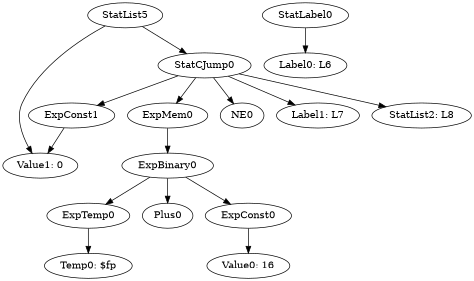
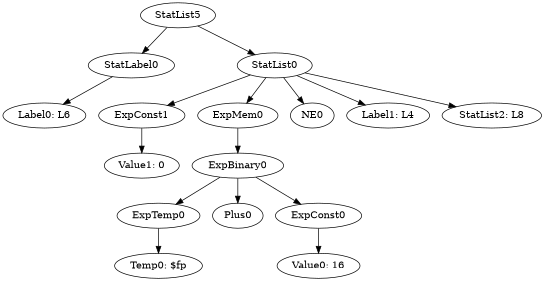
node "StatCJump0": label "StatCJump0" -> "StatList0"
edge "StatList5" -> "Value1: 0": now "StatList5" -> "StatLabel0"
node "Label1: L7": label "Label1: L7" -> "Label1: L4"
